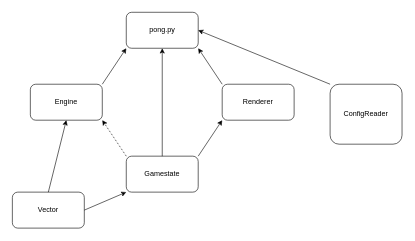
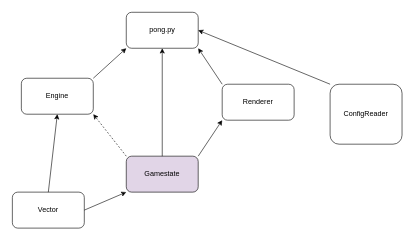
node "Engine": moved (66, 102) -> (57, 96)
node "Gamestate": fillcolor #ffffff -> #e1d5e7
